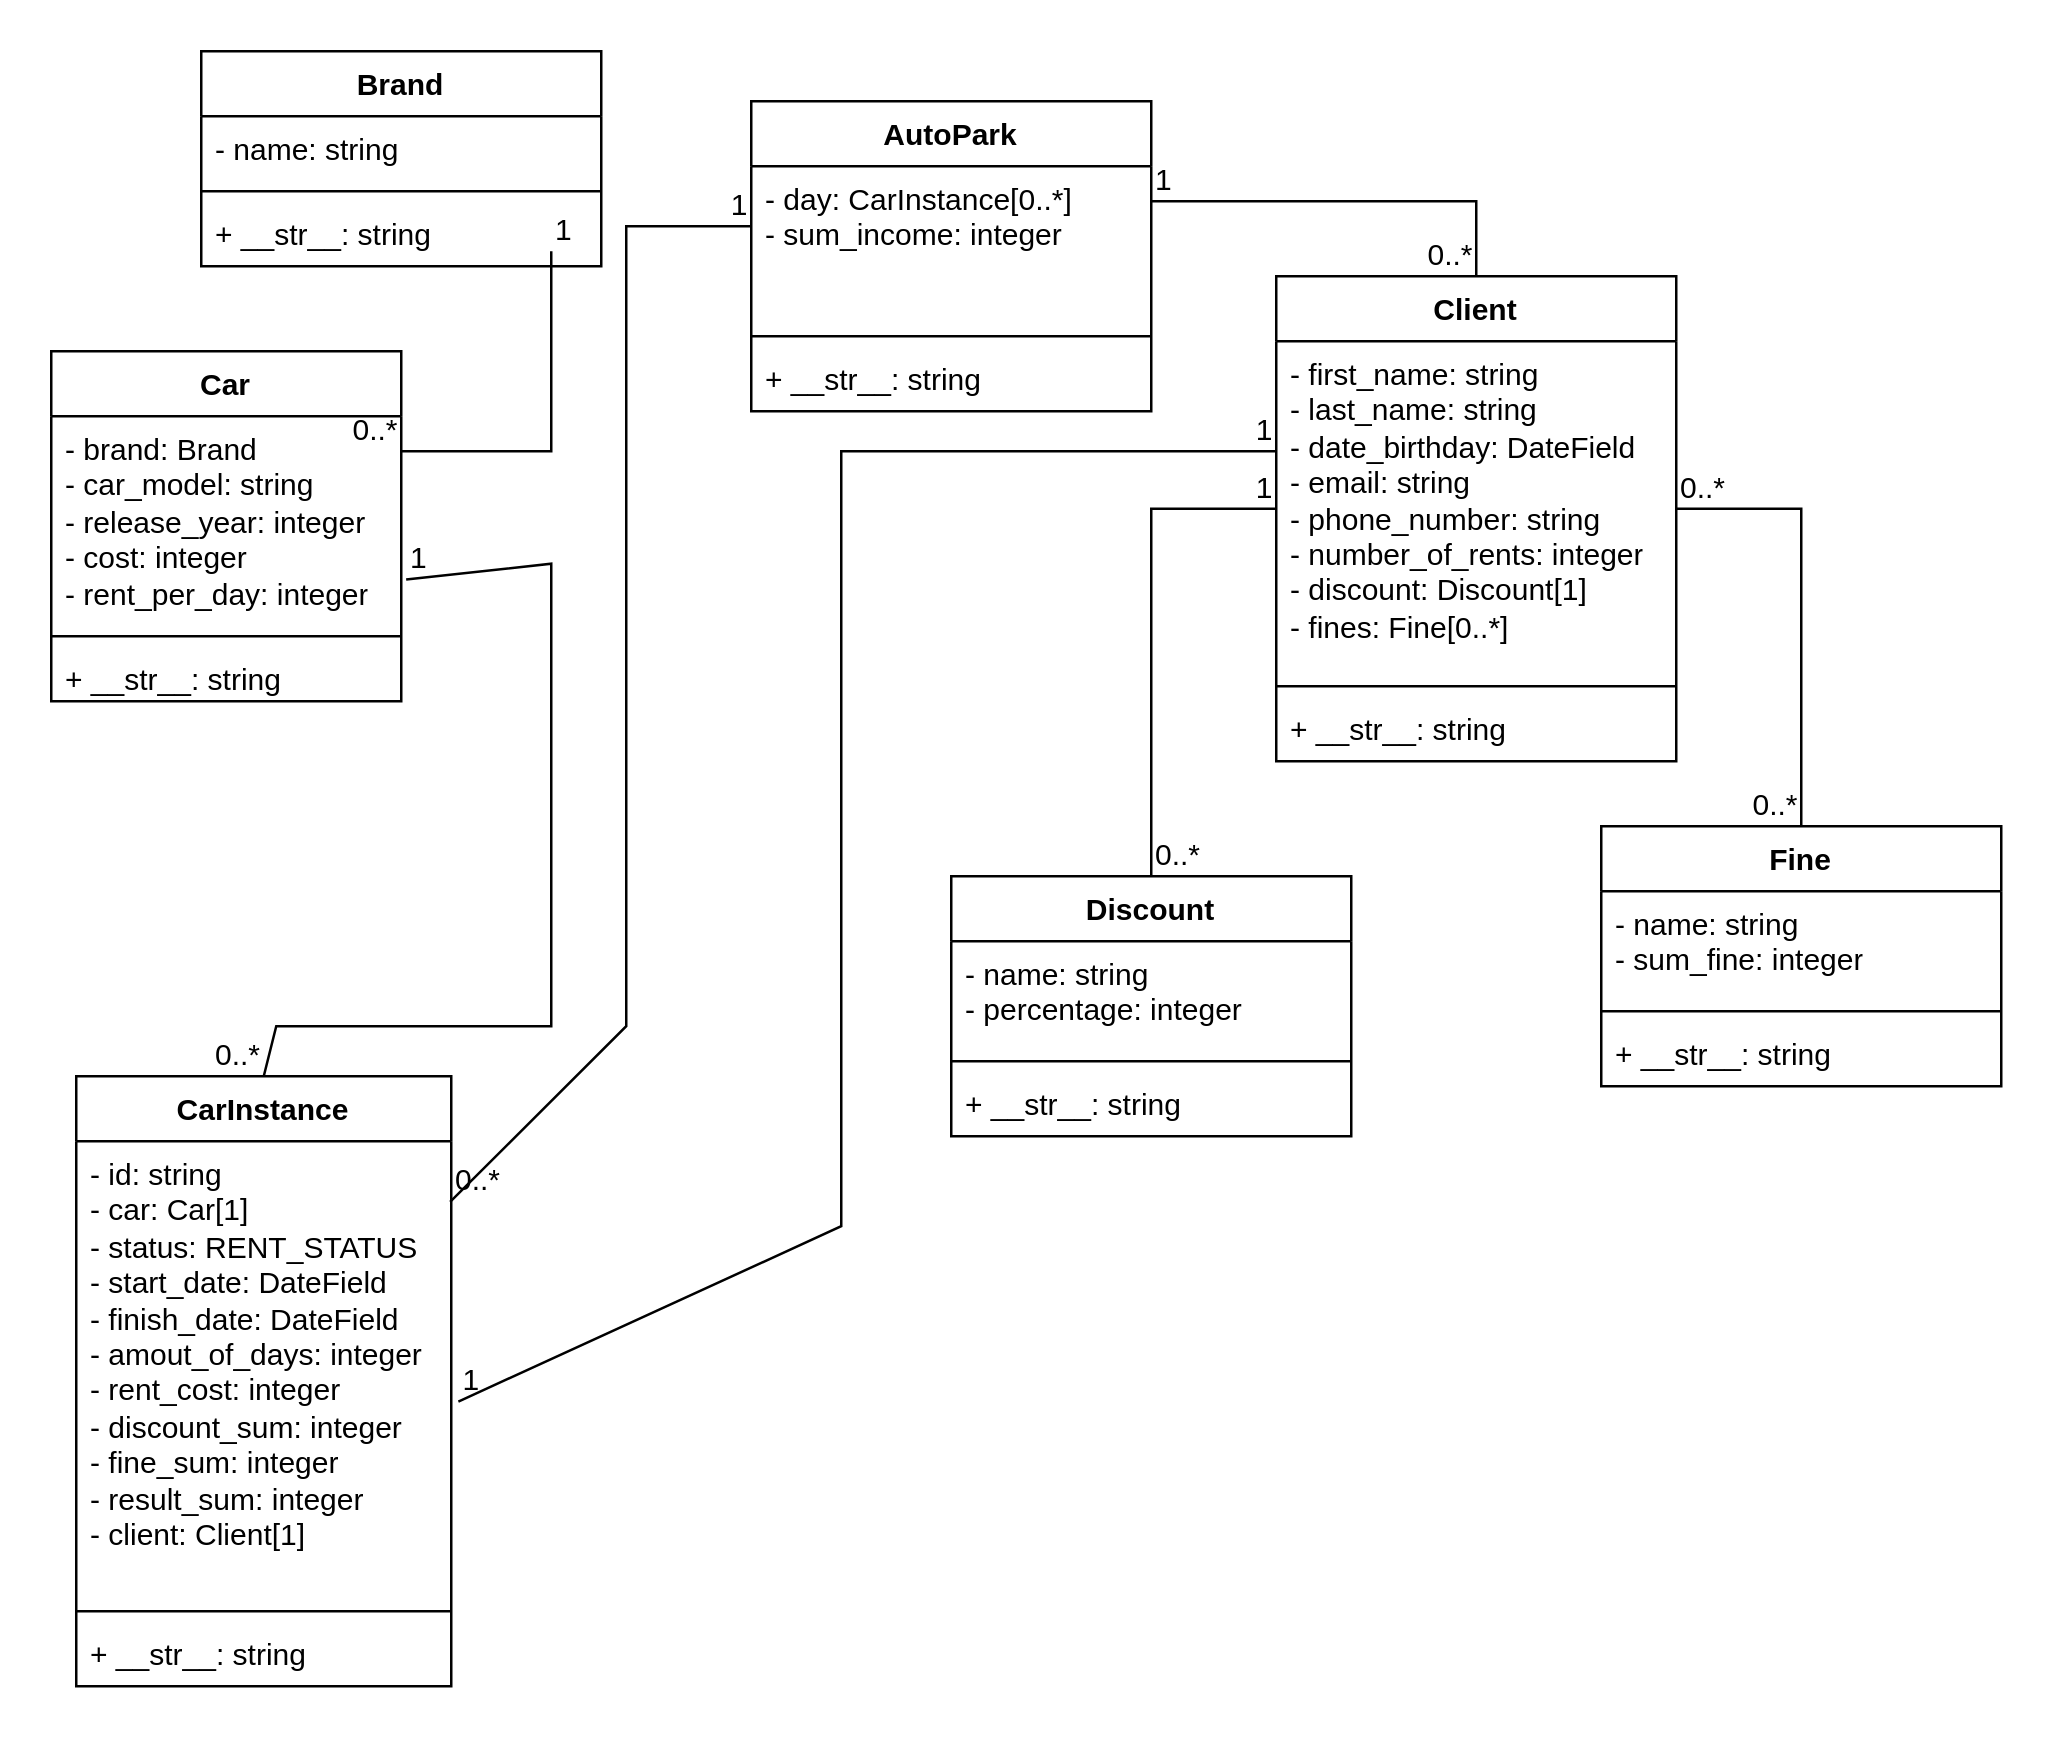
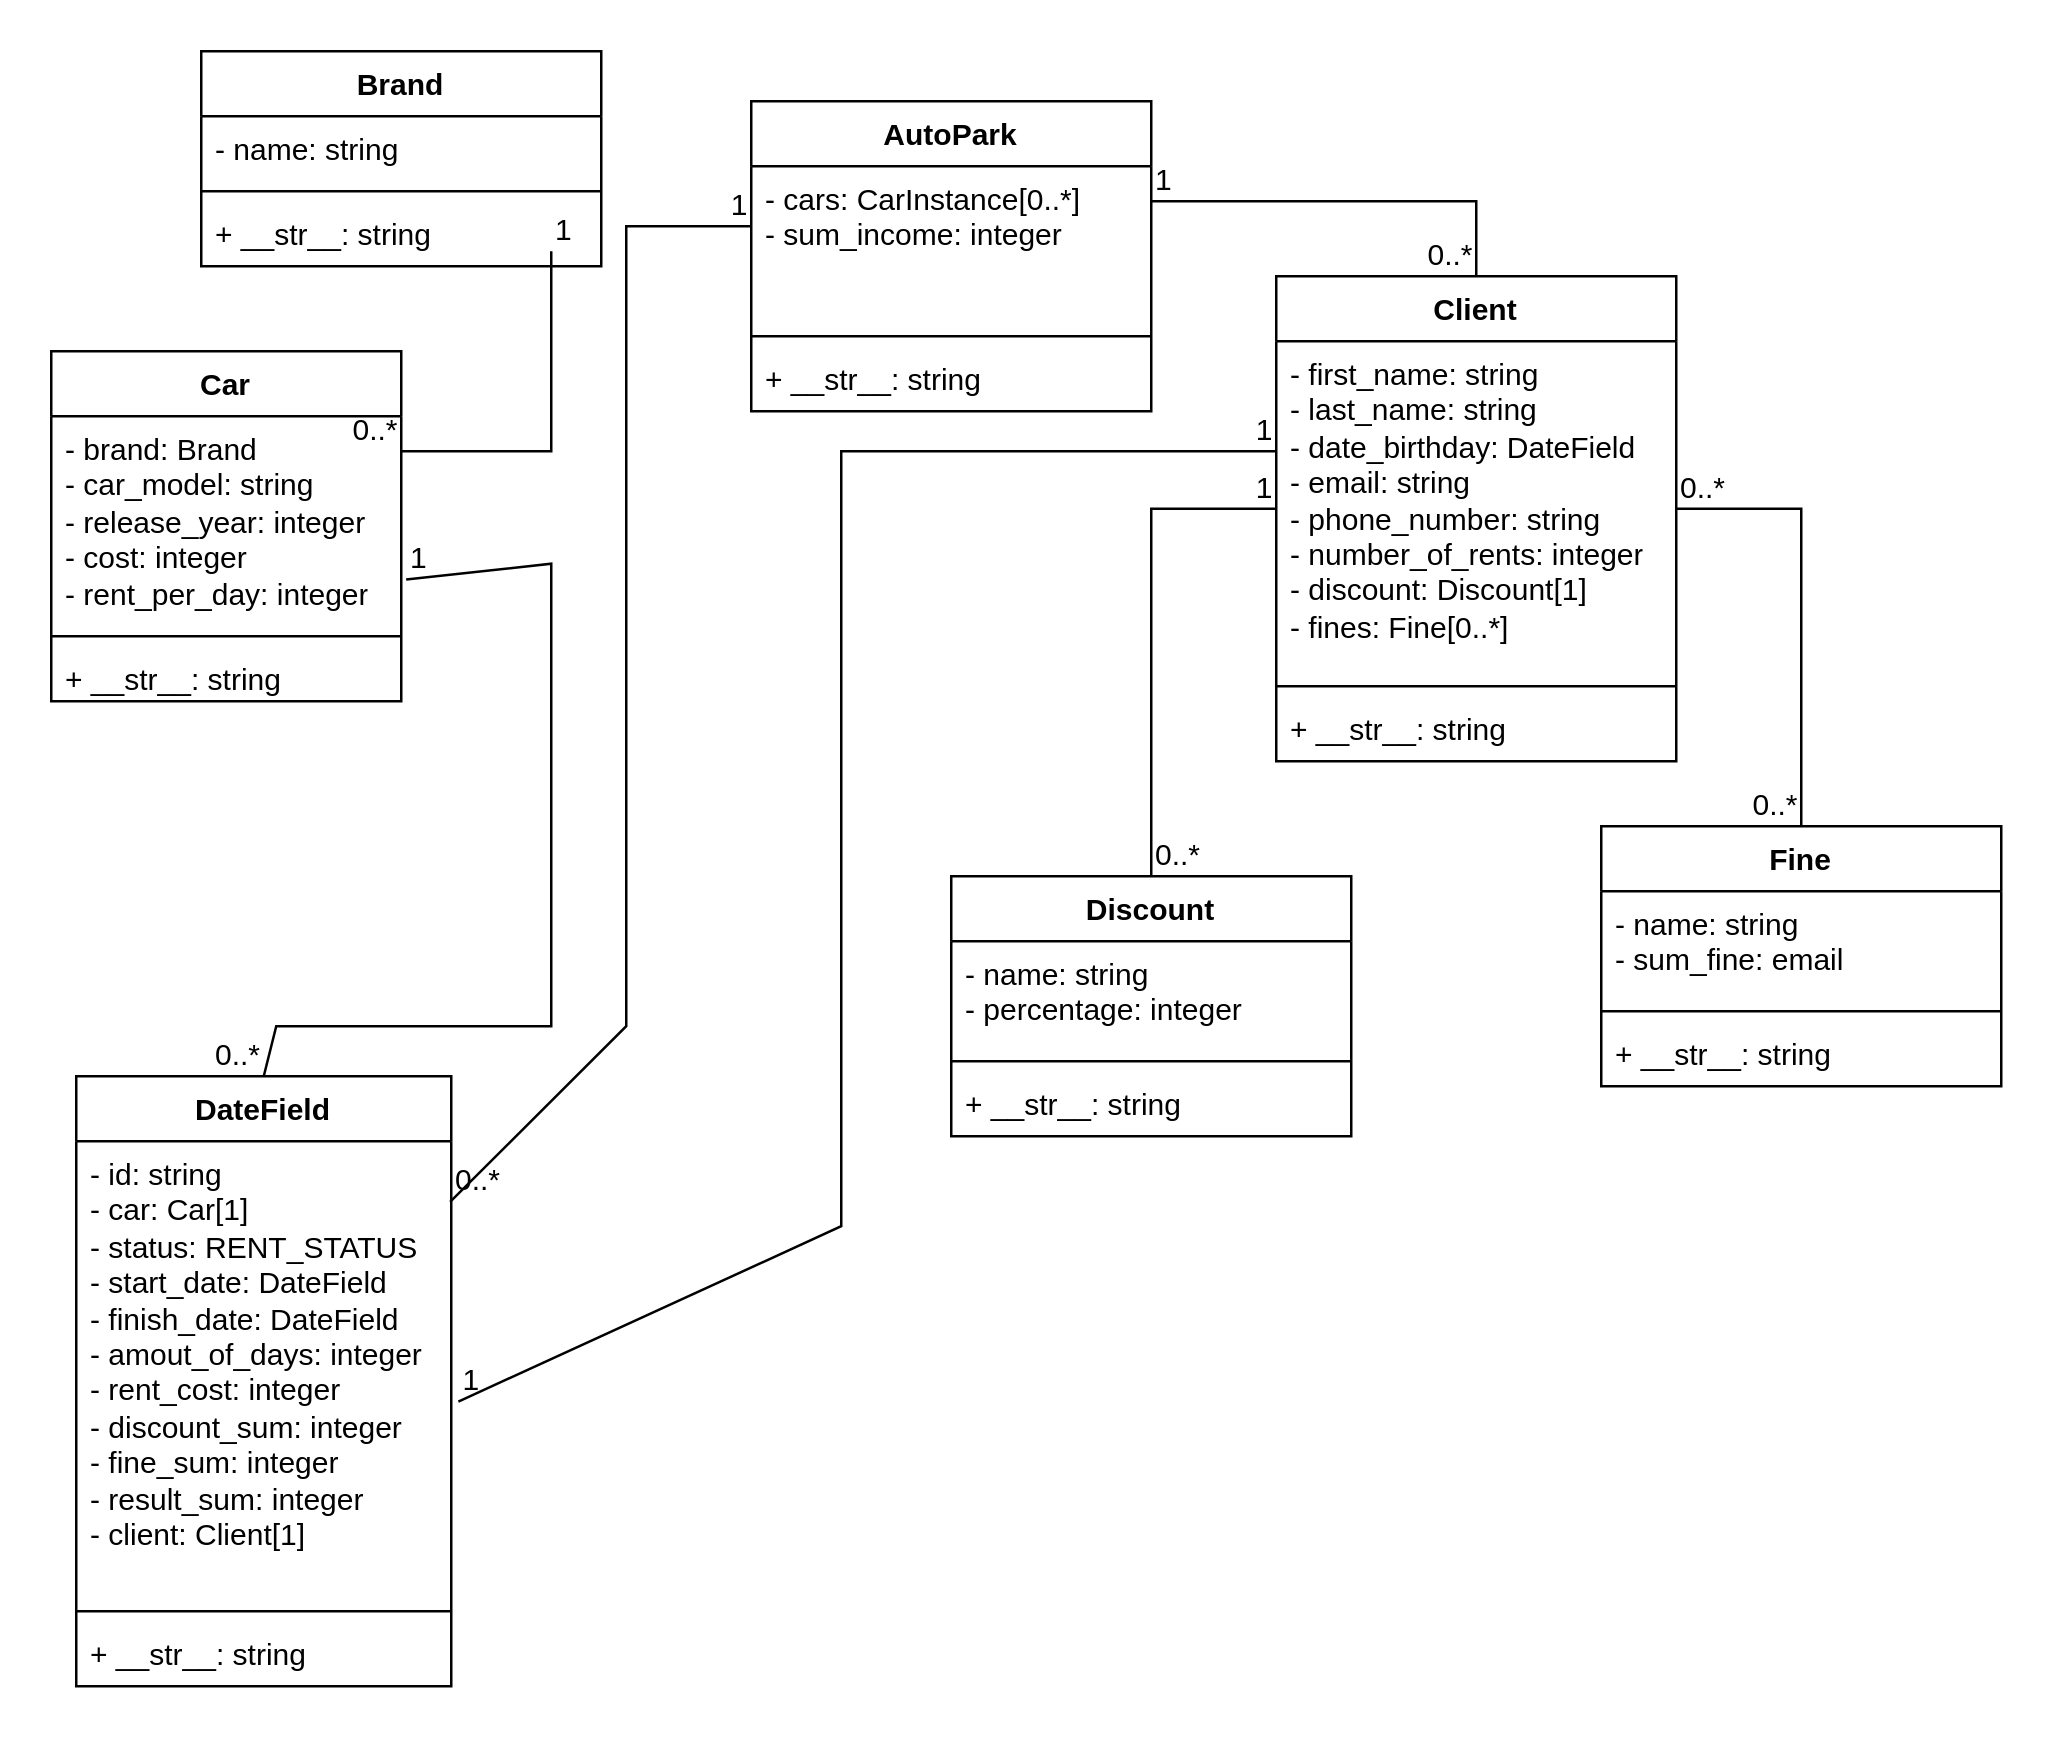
node "- day: CarInstance[0..*] - sum_income: integer": label "- day: CarInstance[0..*] - sum_income: integer" -> "- cars: CarInstance[0..*] - sum_income: integer"
node "- name: string - sum_fine: integer": label "- name: string - sum_fine: integer" -> "- name: string - sum_fine: email"
node "CarInstance": label "CarInstance" -> "DateField"
